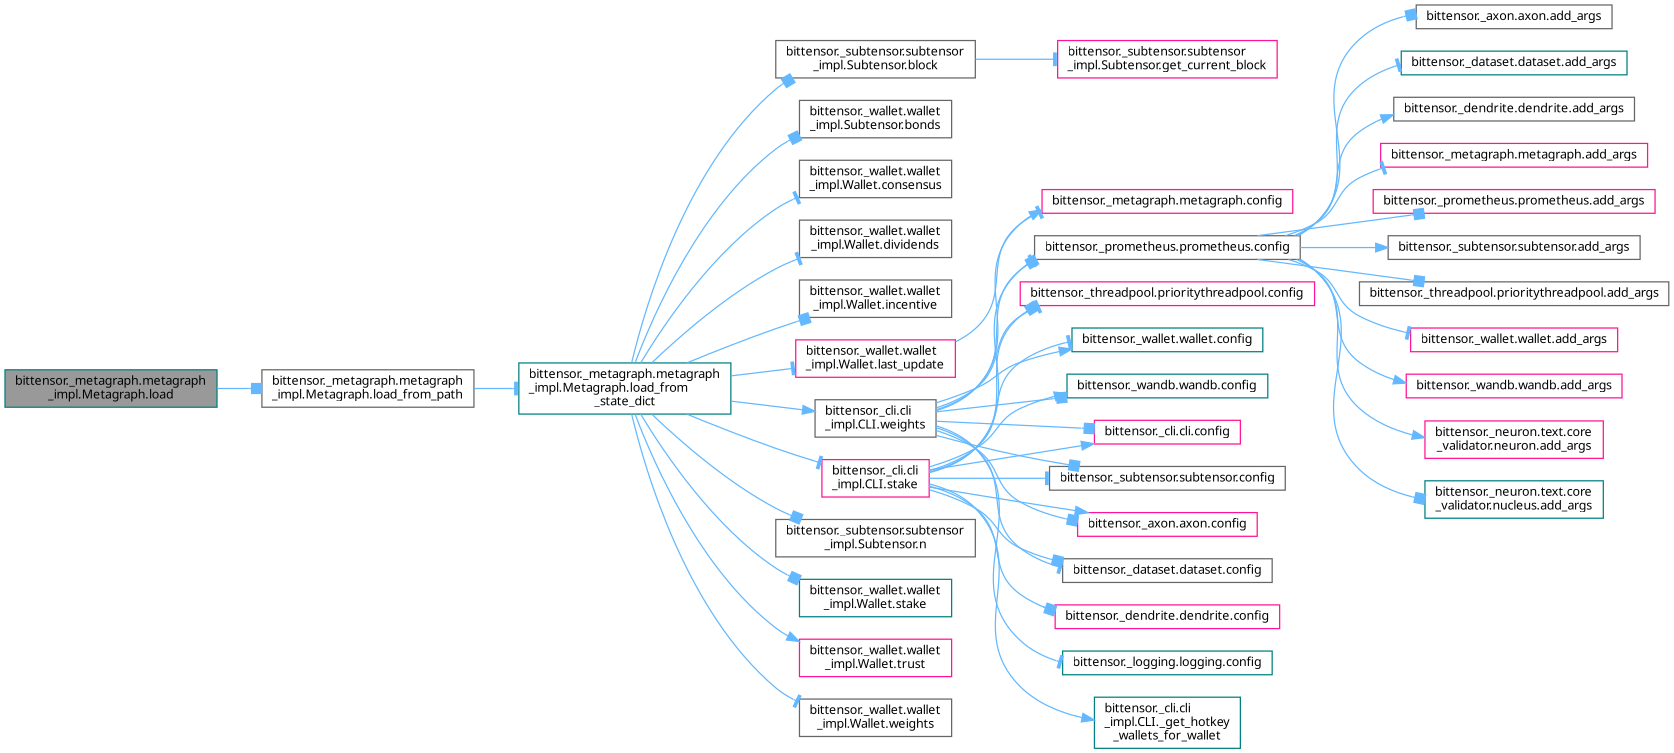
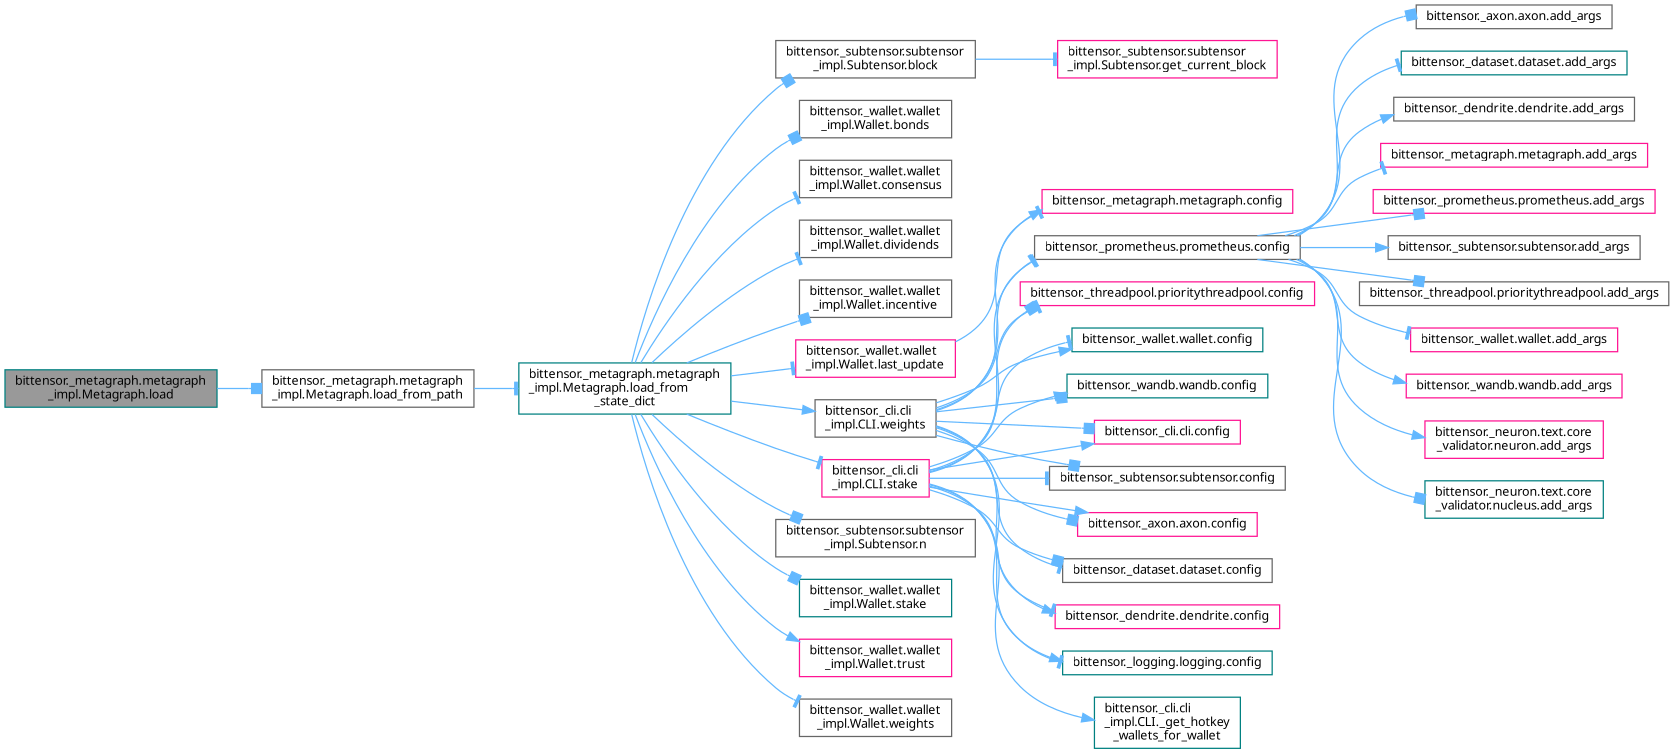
node "bittensor._wallet.wallet _impl.Subtensor.bonds": label "bittensor._wallet.wallet _impl.Subtensor.bonds" -> "bittensor._wallet.wallet _impl.Wallet.bonds"
edge "bittensor._cli.cli _impl.CLI.weights" -> "bittensor._prometheus.prometheus.config": arrowhead box -> tee
edge "bittensor._cli.cli _impl.CLI.weights" -> "bittensor._dendrite.dendrite.config": added
edge "bittensor._cli.cli _impl.CLI.stake" -> "bittensor._logging.logging.config": added
edge "bittensor._cli.cli _impl.CLI.stake" -> "bittensor._dendrite.dendrite.config": arrowhead box -> tee
